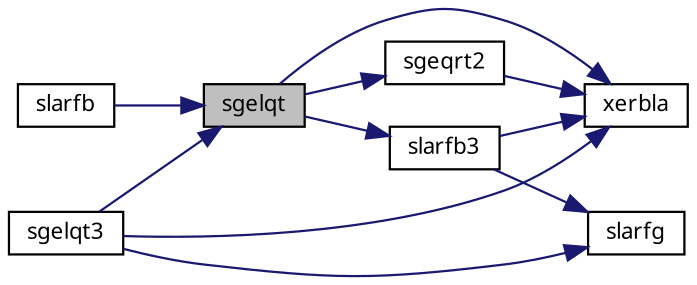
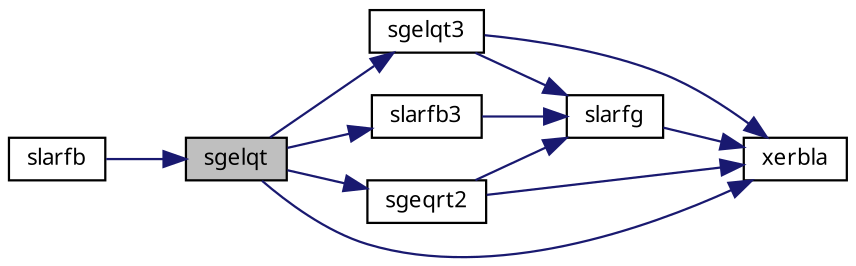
edge "slarfb3" -> "xerbla": now "slarfg" -> "xerbla"
edge "sgeqrt2" -> "slarfg": added
edge "sgelqt3" -> "sgelqt": reversed
